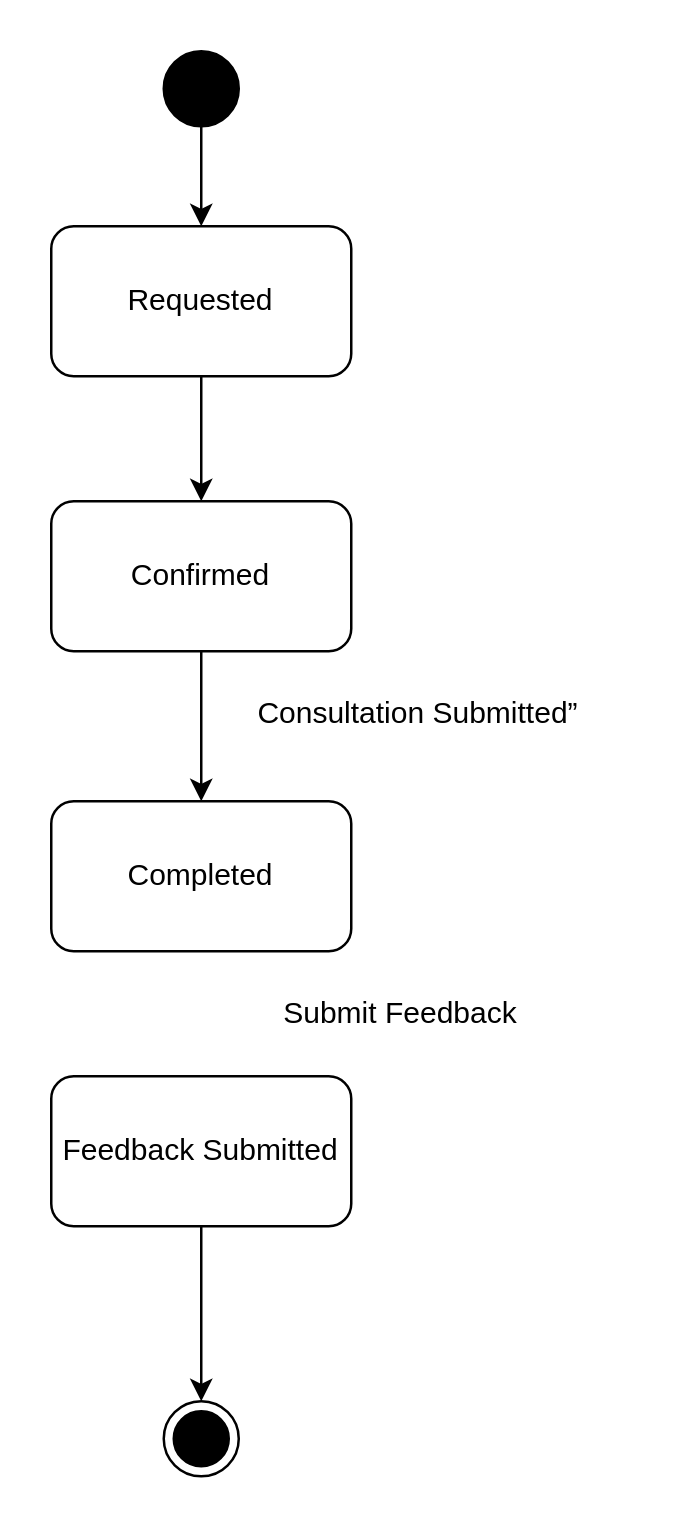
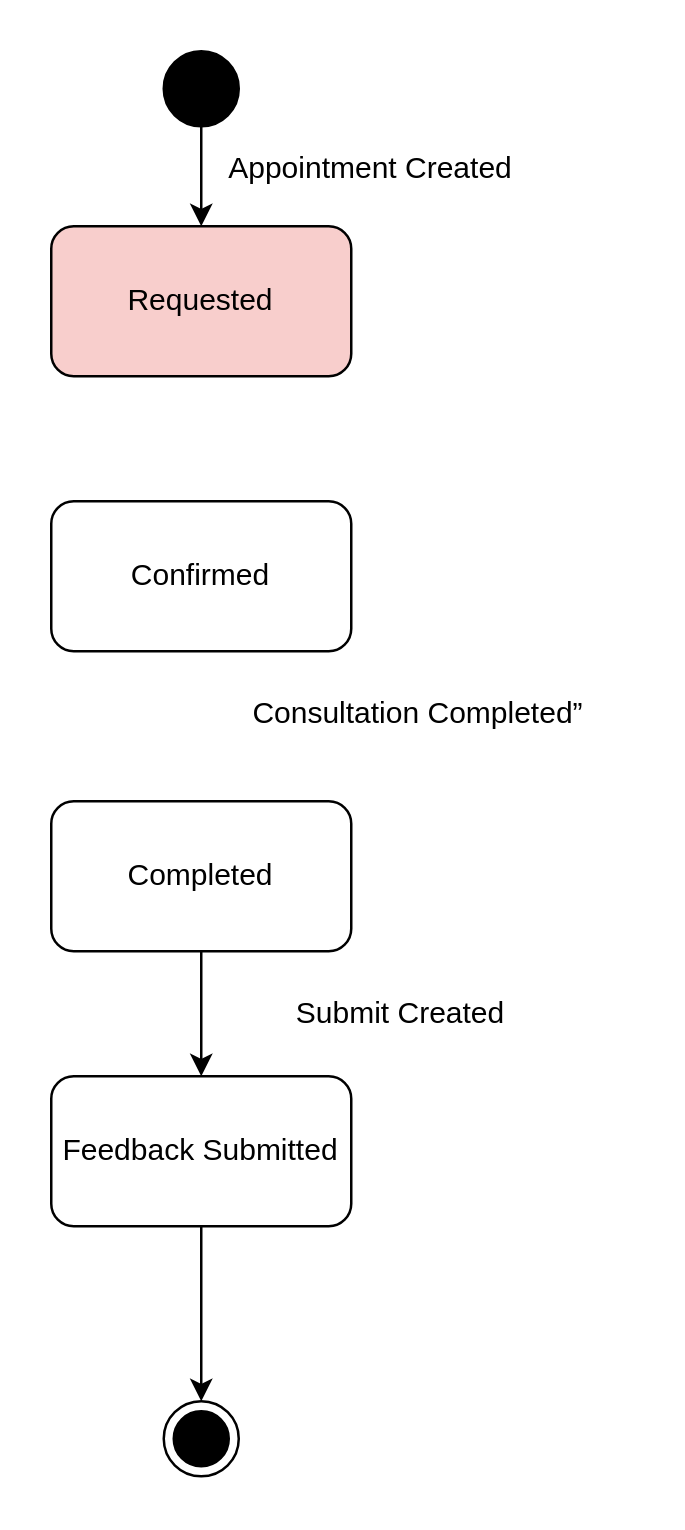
node "Appointment Created": added
node "Requested": fillcolor #ffffff -> #f8cecc
edge "Requested" -> "Confirmed": removed
node "Consultation Submitted”": label "Consultation Submitted”" -> "Consultation Completed”"
edge "Confirmed" -> "Completed": removed
edge "Completed" -> "Feedback Submitted": added
node "Submit Feedback": label "Submit Feedback" -> "Submit Created"
